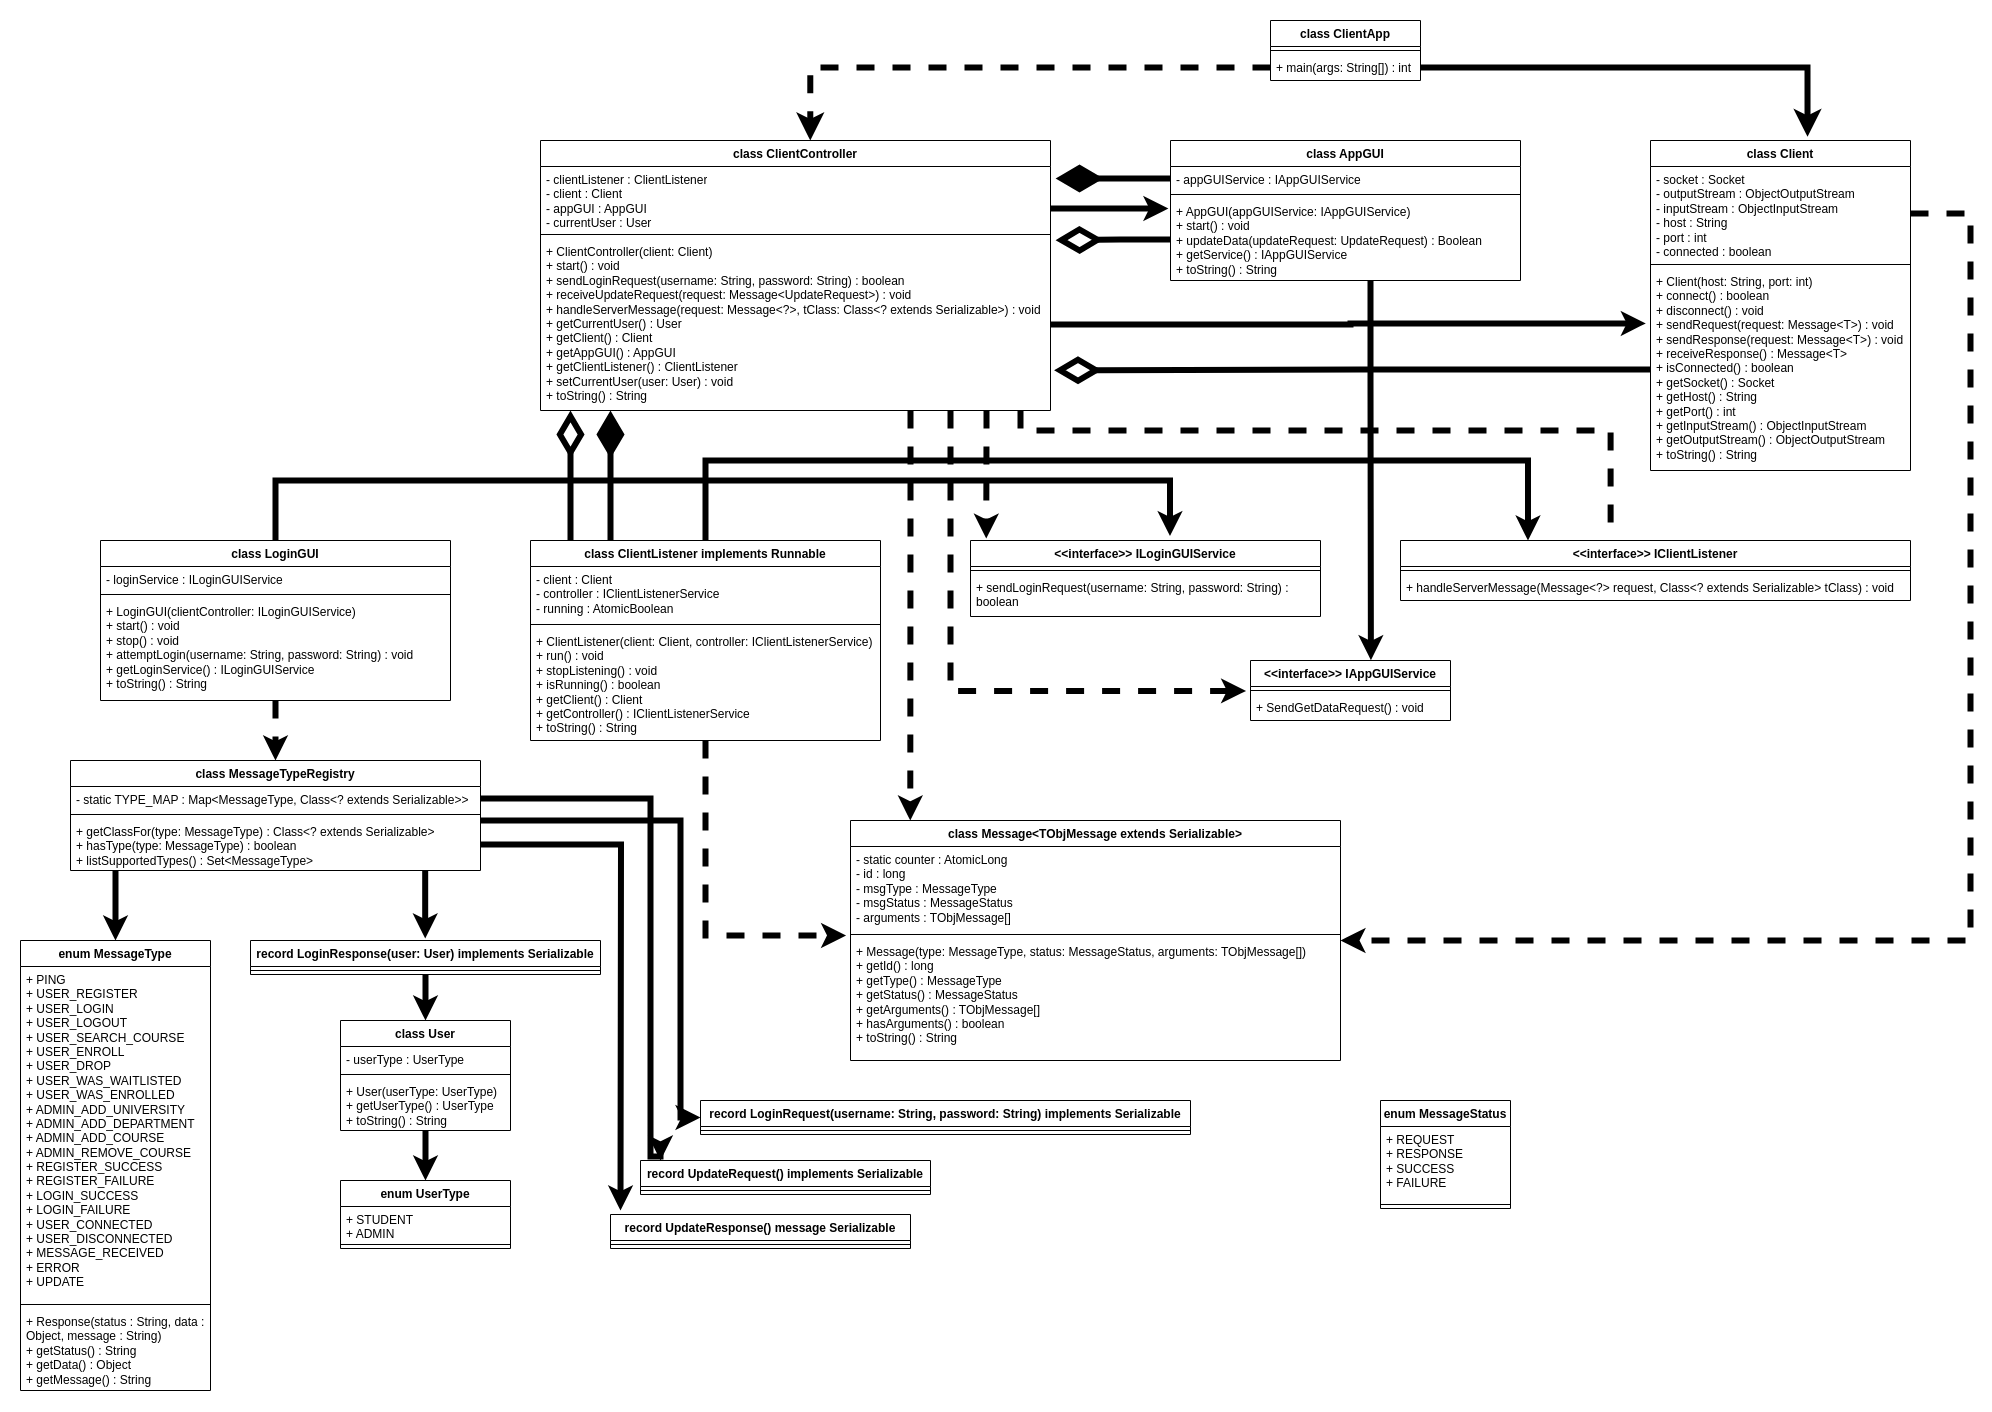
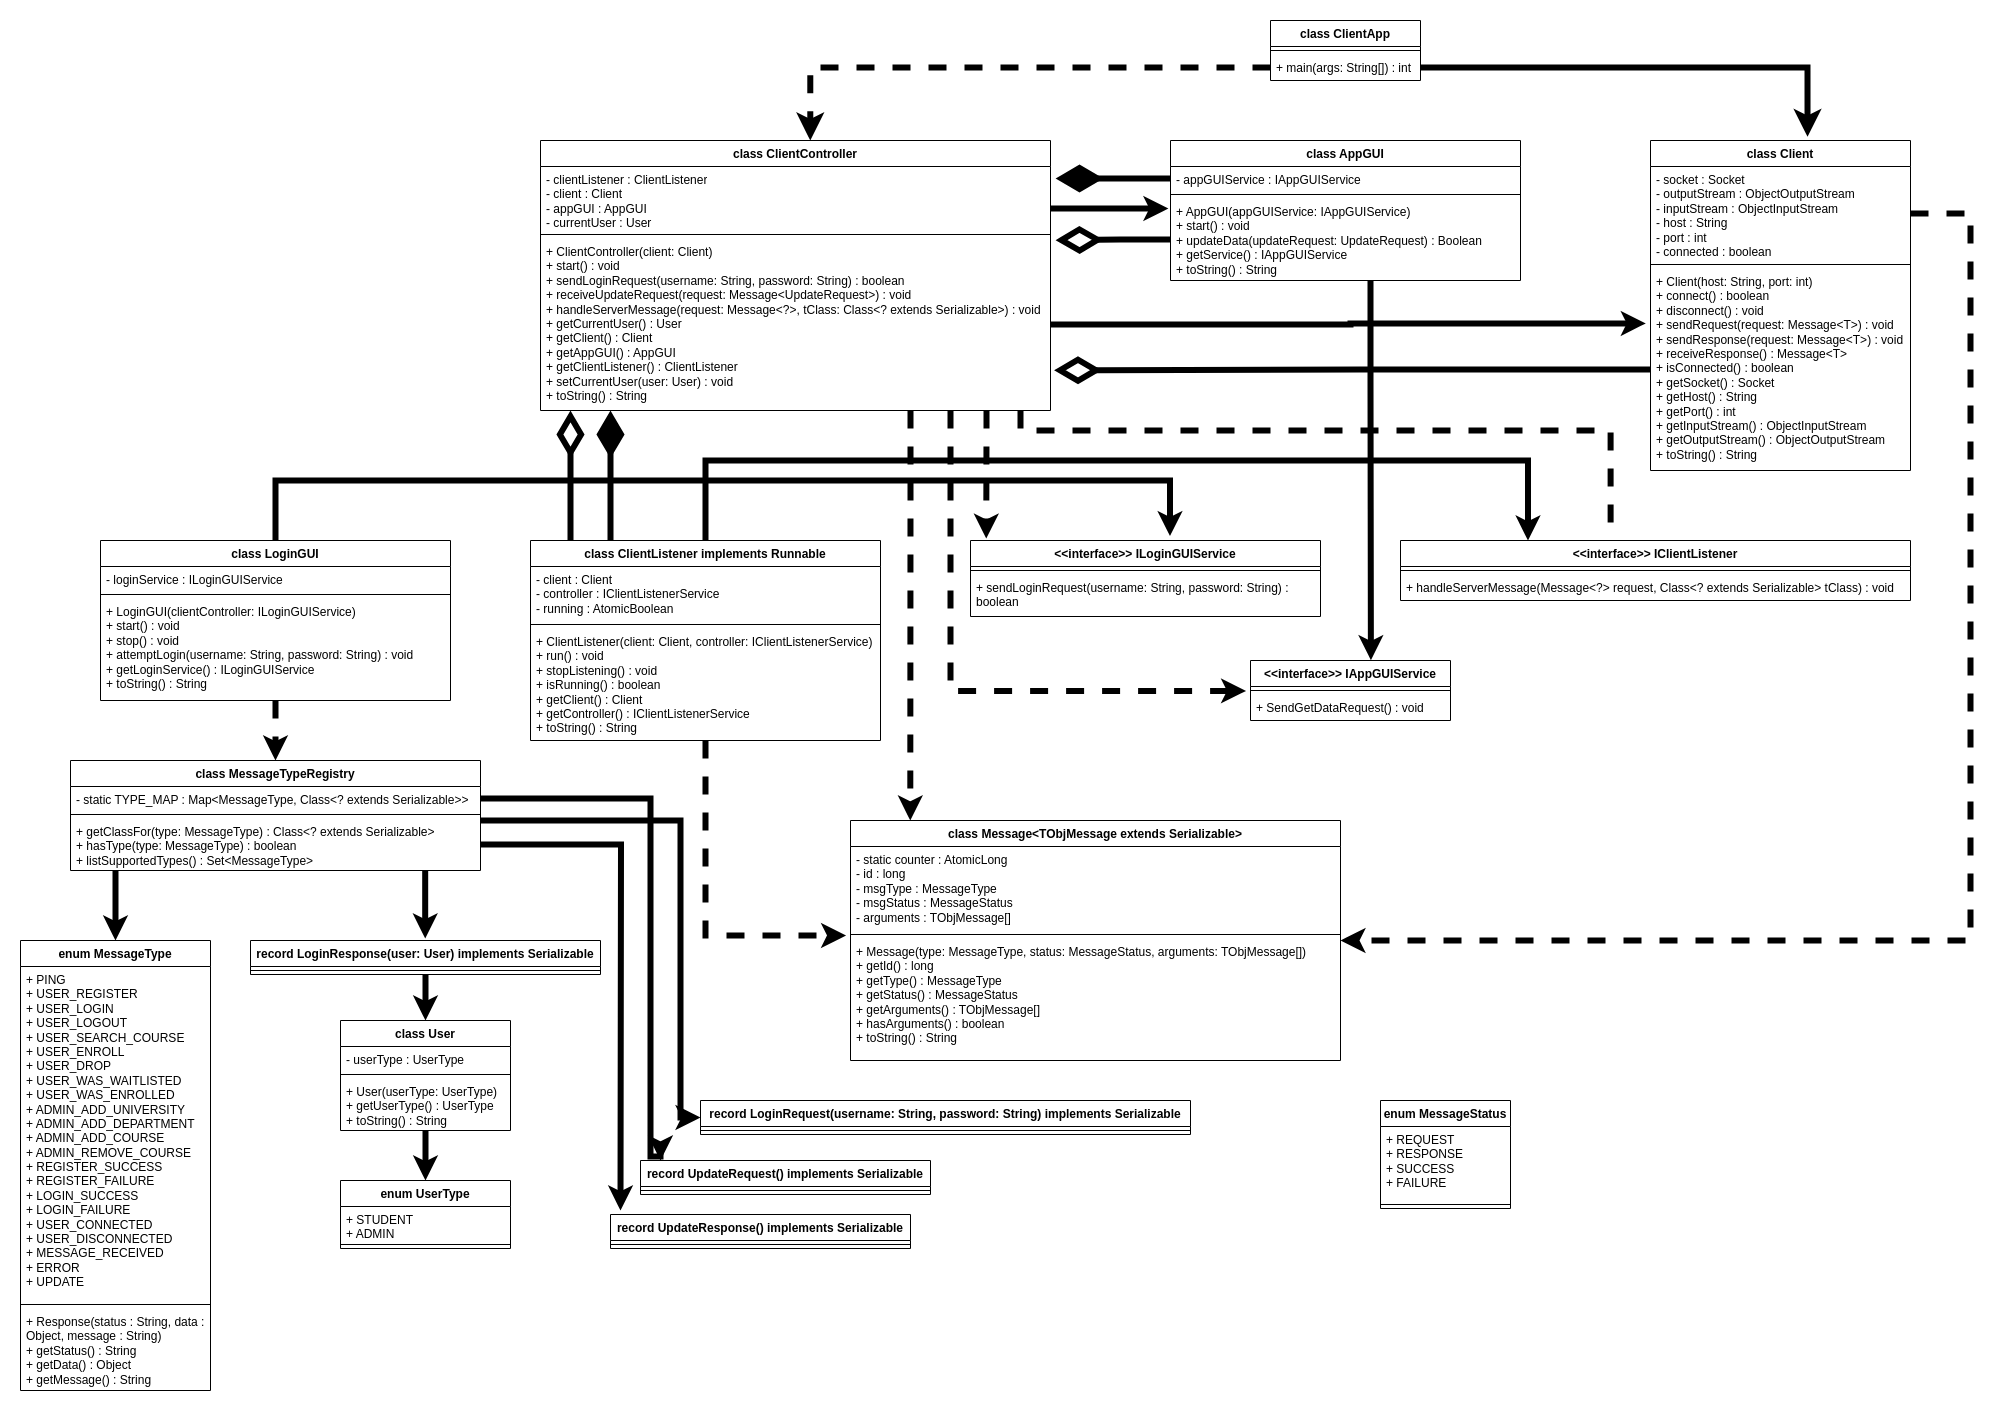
node "record UpdateResponse() message Serializable": label "record UpdateResponse() message Serializable" -> "record UpdateResponse() implements Serializable"
